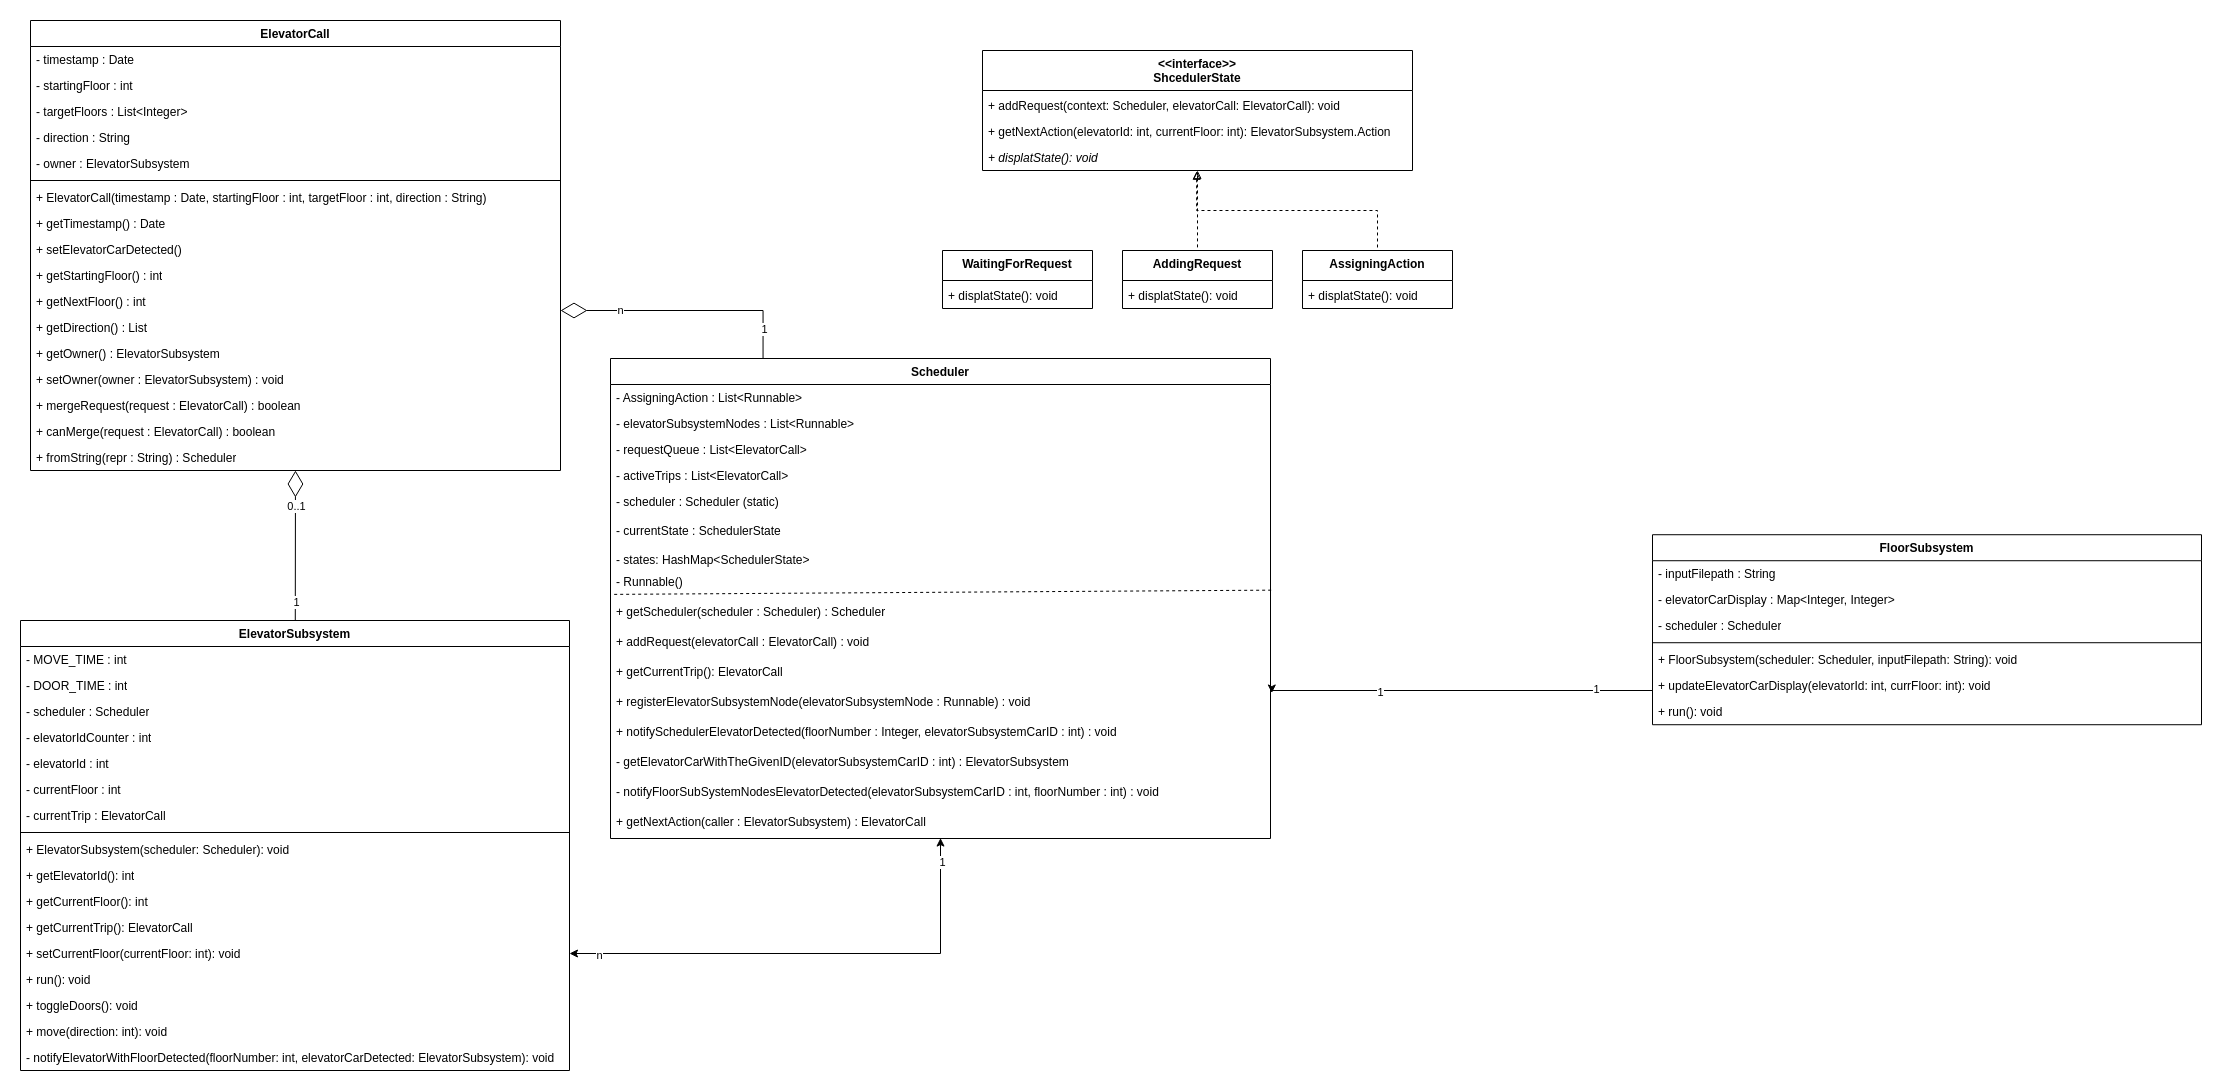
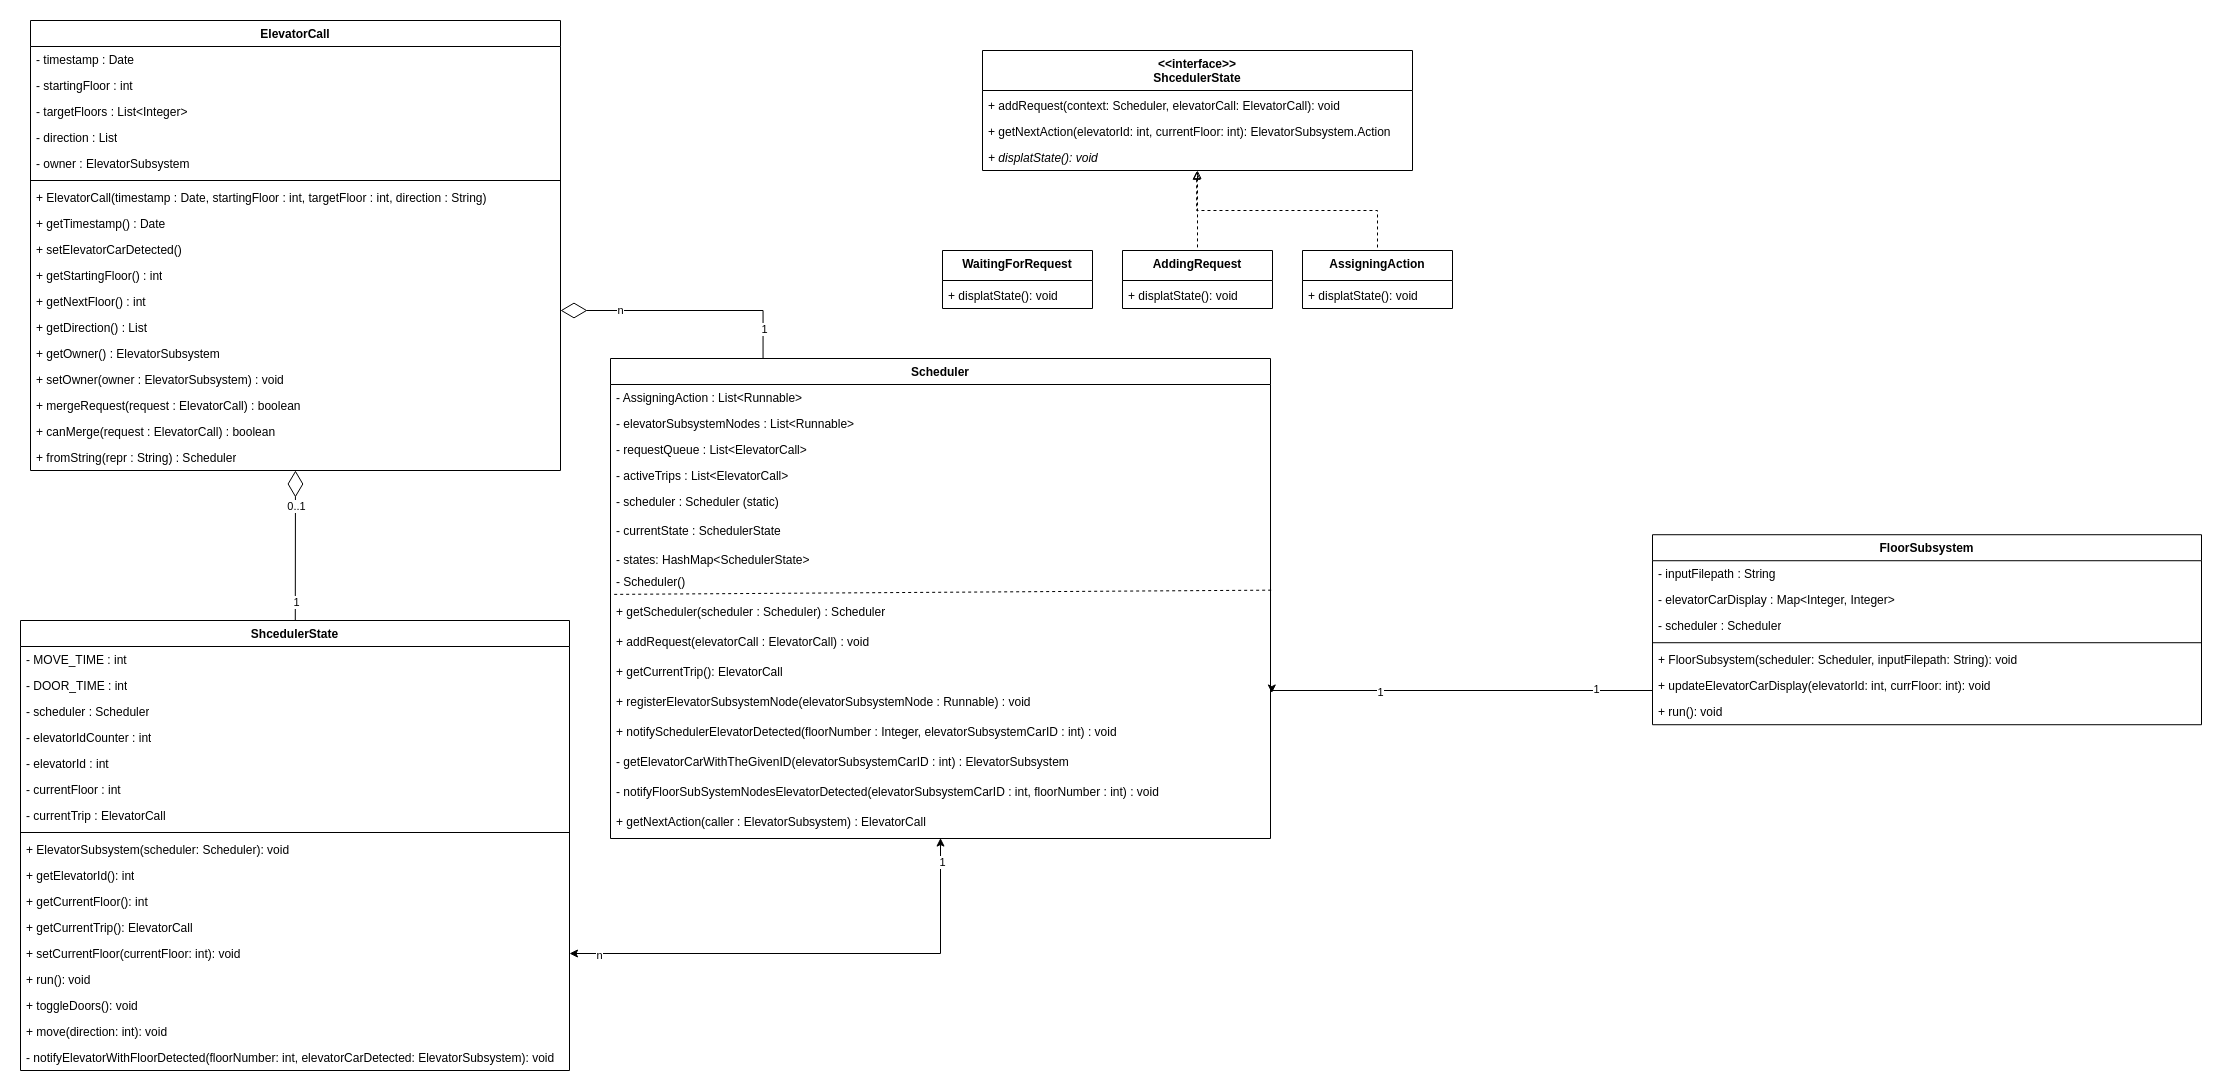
node "- direction : String": label "- direction : String" -> "- direction : List"
node "- Runnable()": label "- Runnable()" -> "- Scheduler()"
node "ElevatorSubsystem": label "ElevatorSubsystem" -> "ShcedulerState"
